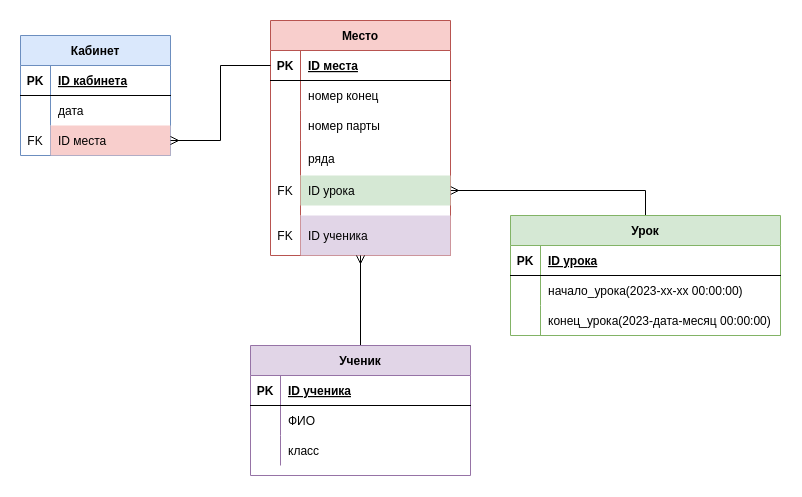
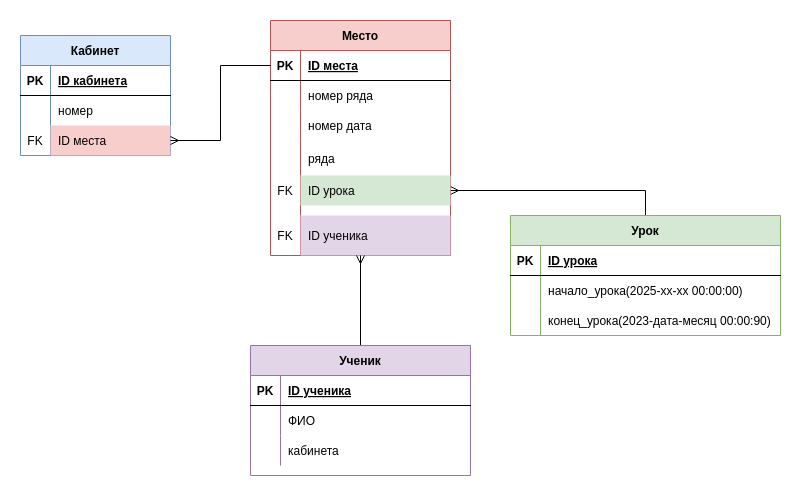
node "номер конец": label "номер конец" -> "номер ряда"
node "дата": label "дата" -> "номер"
node "номер парты": label "номер парты" -> "номер дата"
node "начало_урока(2023-хх-хх 00:00:00)": label "начало_урока(2023-хх-хх 00:00:00)" -> "начало_урока(2025-хх-хх 00:00:00)"
node "конец_урока(2023-дата-месяц 00:00:00)": label "конец_урока(2023-дата-месяц 00:00:00)" -> "конец_урока(2023-дата-месяц 00:00:90)"
node "класс": label "класс" -> "кабинета"
